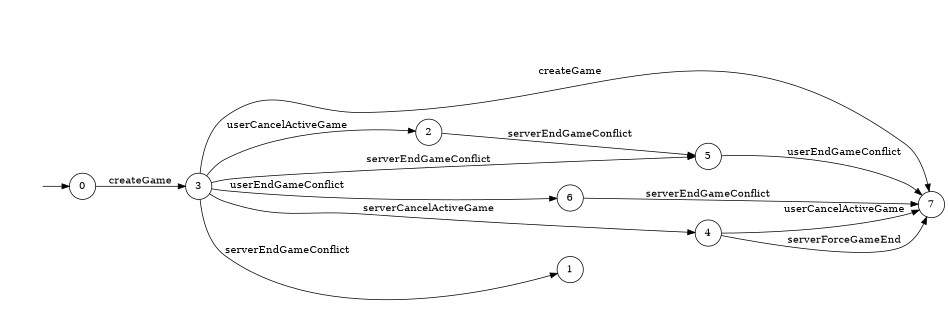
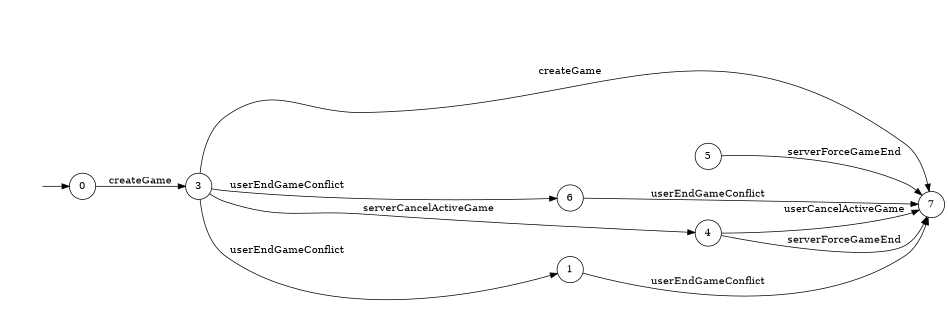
node "2": removed
edge "5" -> "7": label "userEndGameConflict" -> "serverForceGameEnd"
edge "3" -> "5": removed, label "serverEndGameConflict"
edge "6" -> "7": label "serverEndGameConflict" -> "userEndGameConflict"
edge "3" -> "1": label "serverEndGameConflict" -> "userEndGameConflict"
edge "1" -> "7": added, label "userEndGameConflict"
